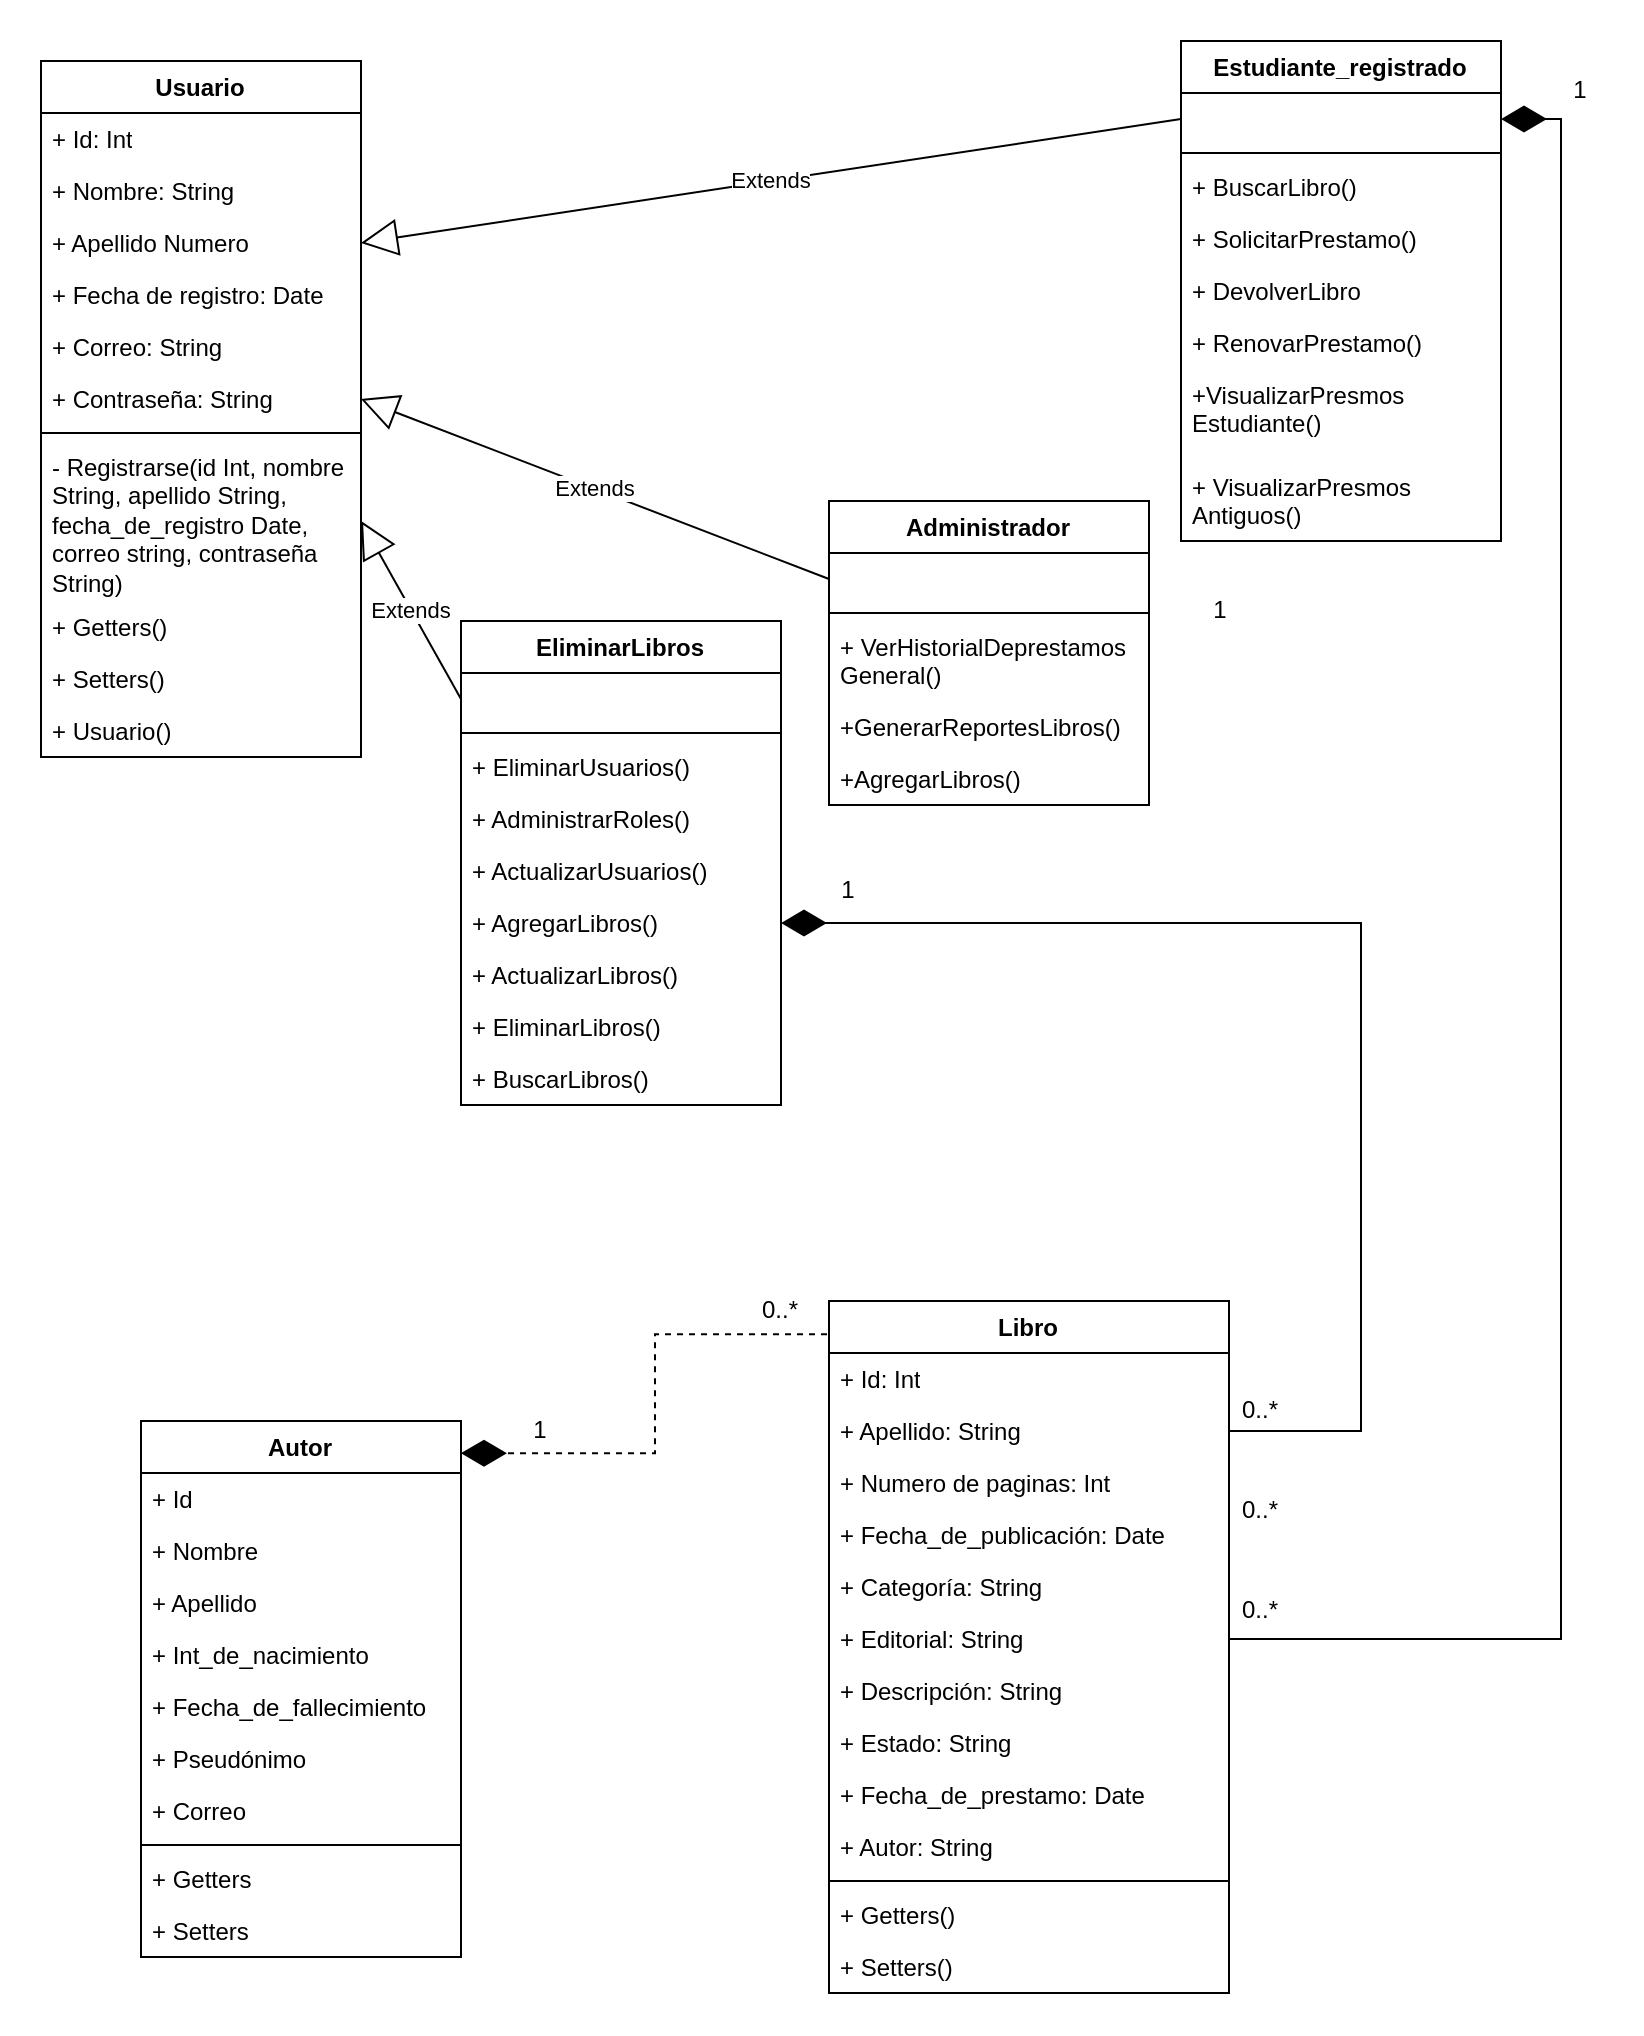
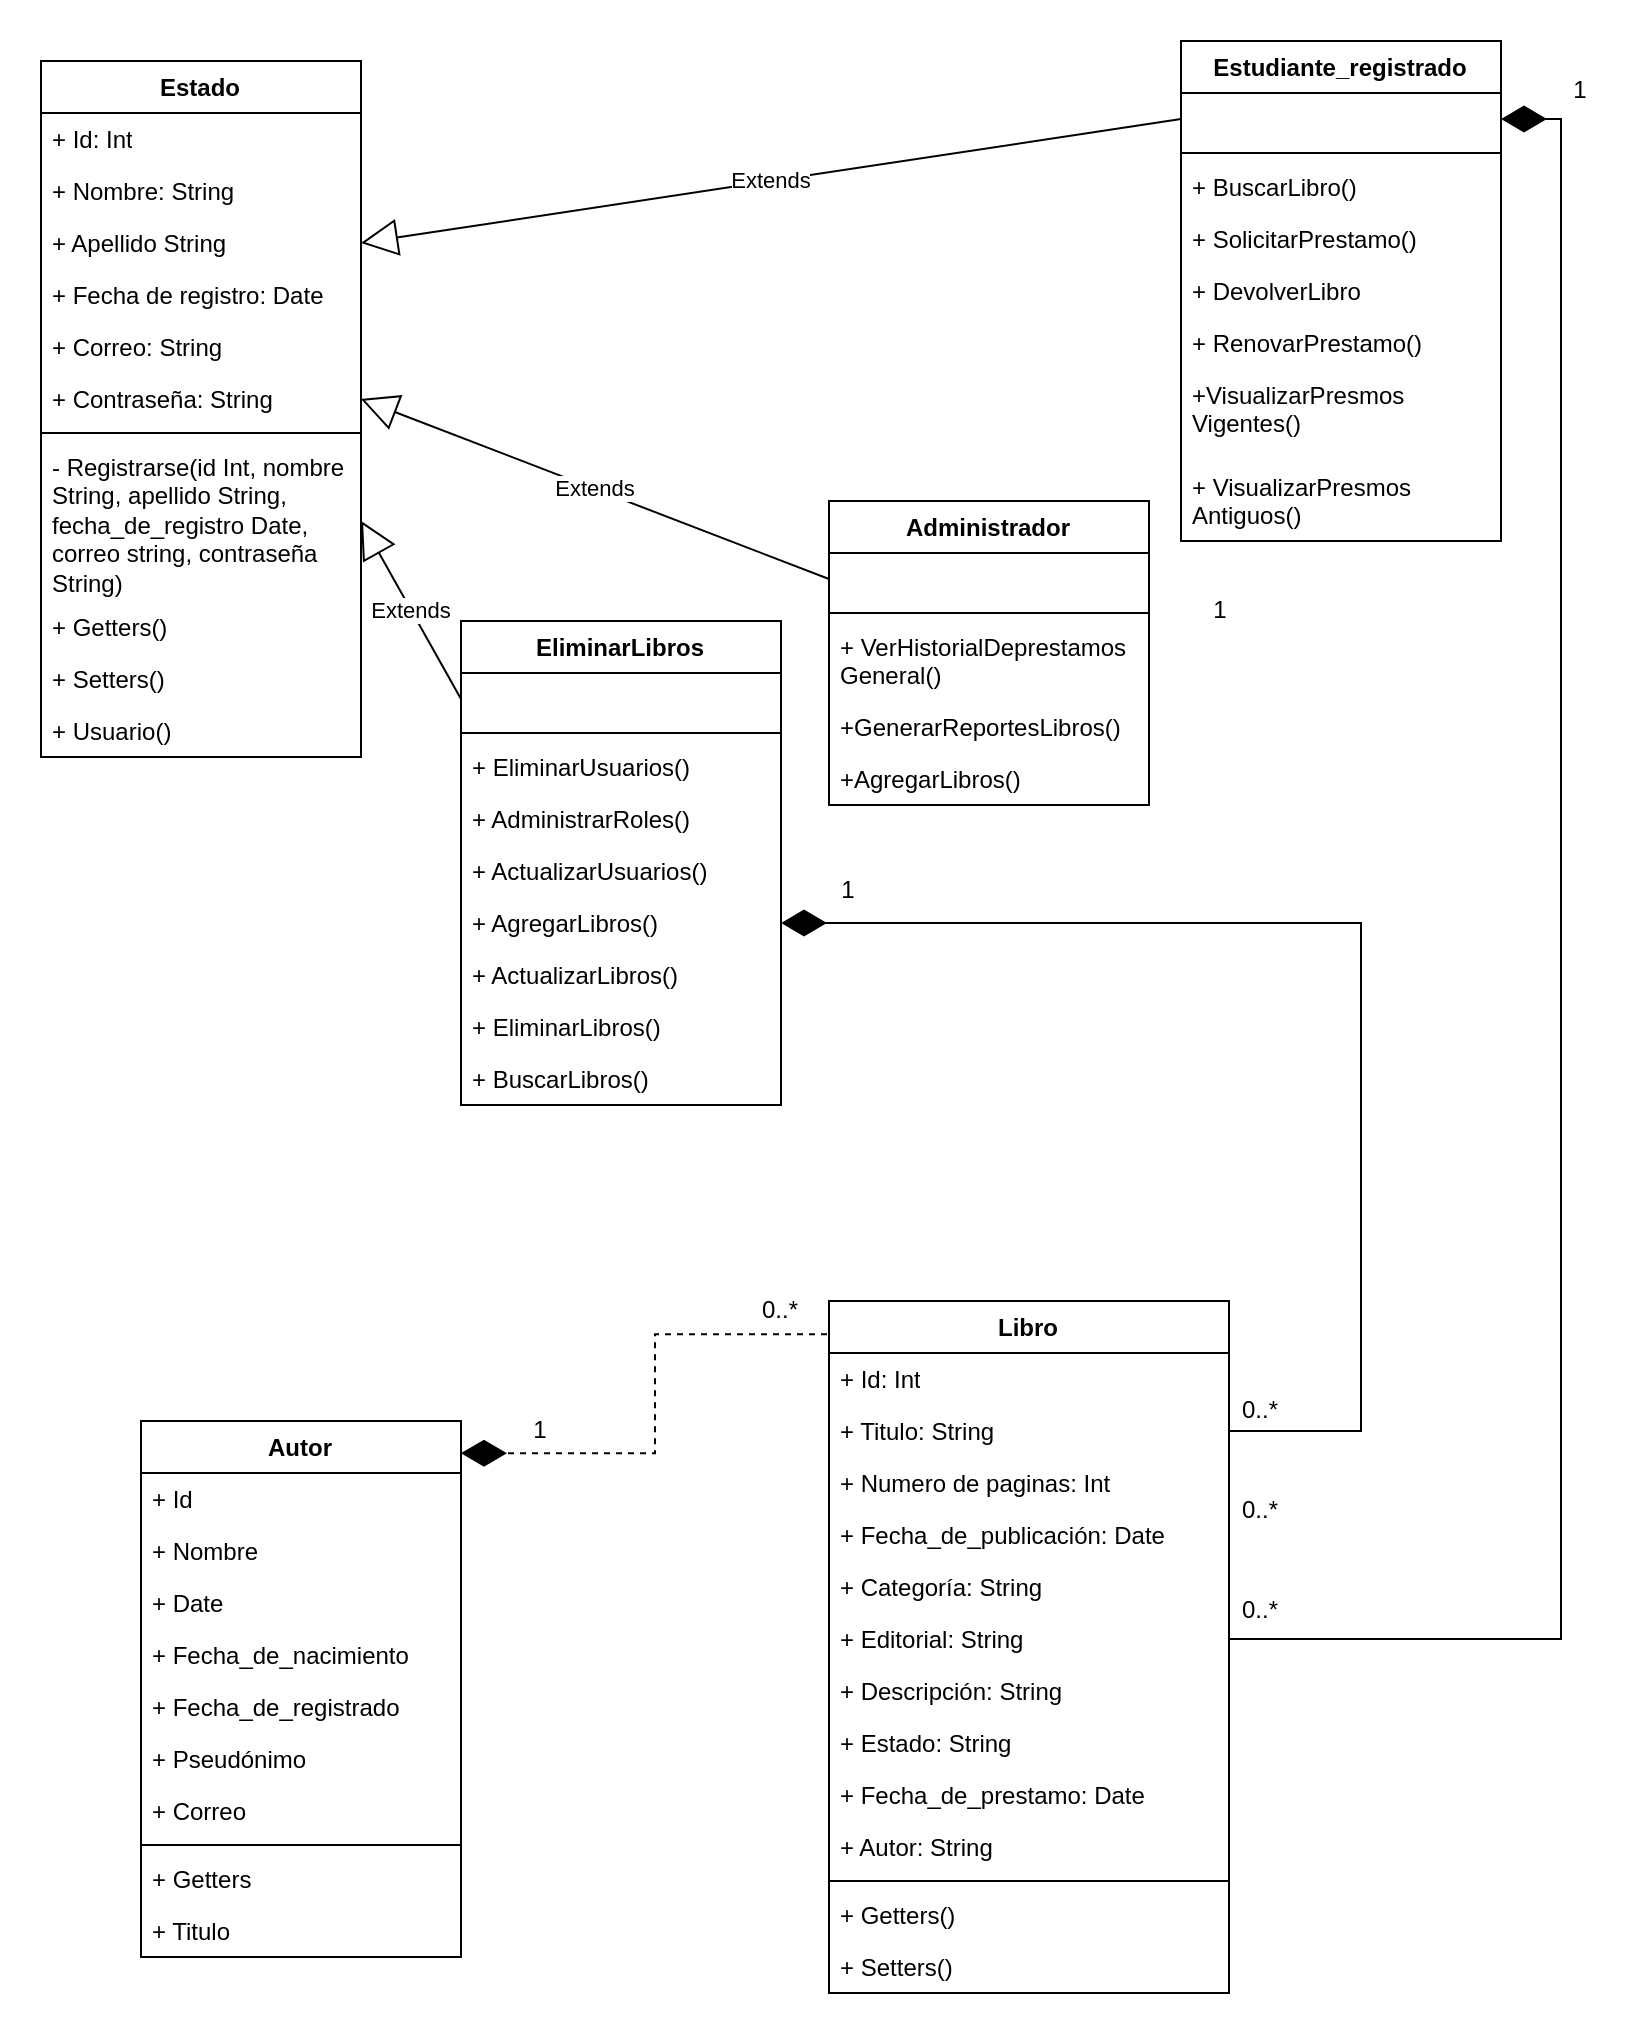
node "Usuario": label "Usuario" -> "Estado"
node "+ Apellido Numero": label "+ Apellido Numero" -> "+ Apellido String"
node "+VisualizarPresmos Estudiante()": label "+VisualizarPresmos Estudiante()" -> "+VisualizarPresmos Vigentes()"
node "+ Apellido: String": label "+ Apellido: String" -> "+ Titulo: String"
node "+ Apellido": label "+ Apellido" -> "+ Date"
node "+ Int_de_nacimiento": label "+ Int_de_nacimiento" -> "+ Fecha_de_nacimiento"
node "+ Fecha_de_fallecimiento": label "+ Fecha_de_fallecimiento" -> "+ Fecha_de_registrado"
node "+ Setters": label "+ Setters" -> "+ Titulo"
